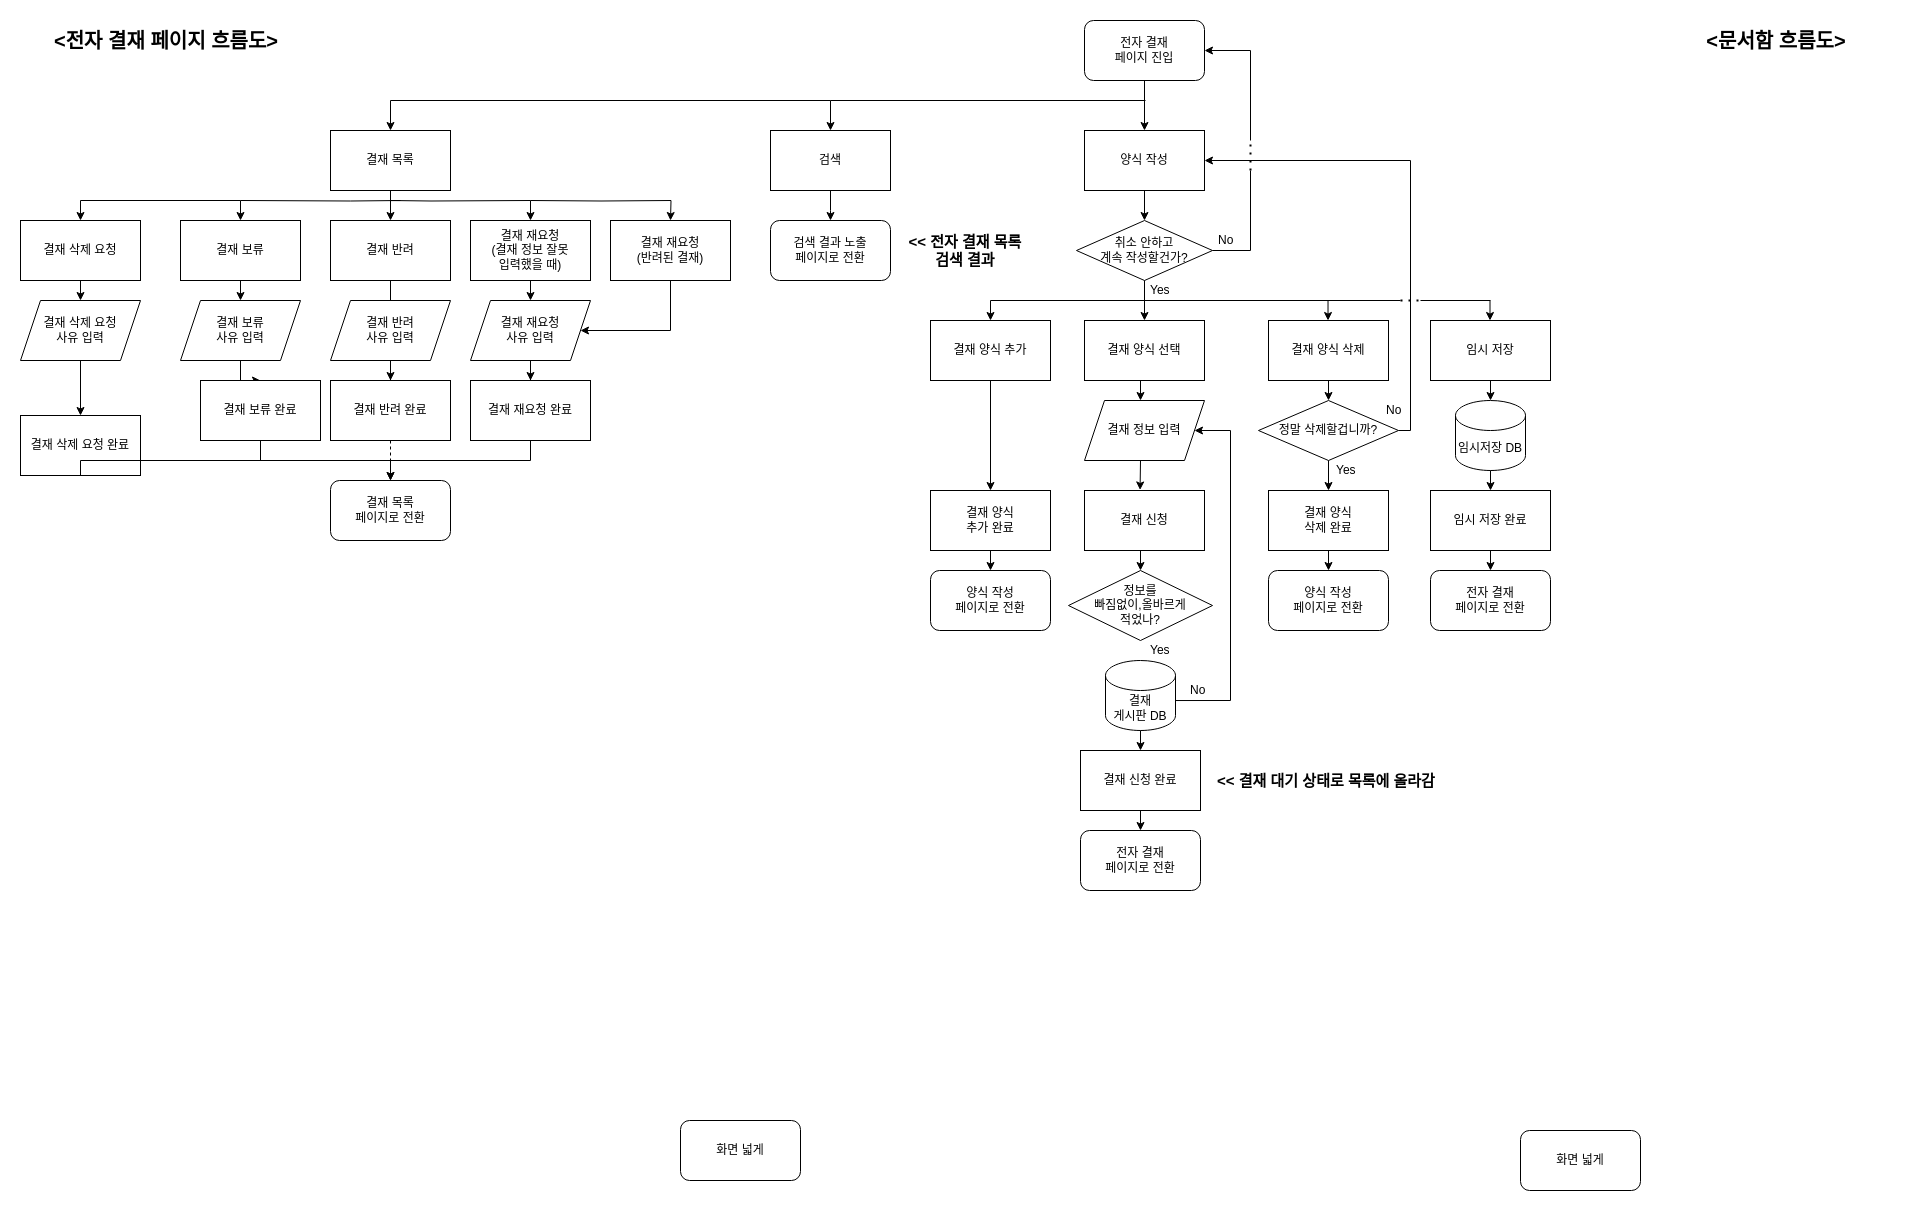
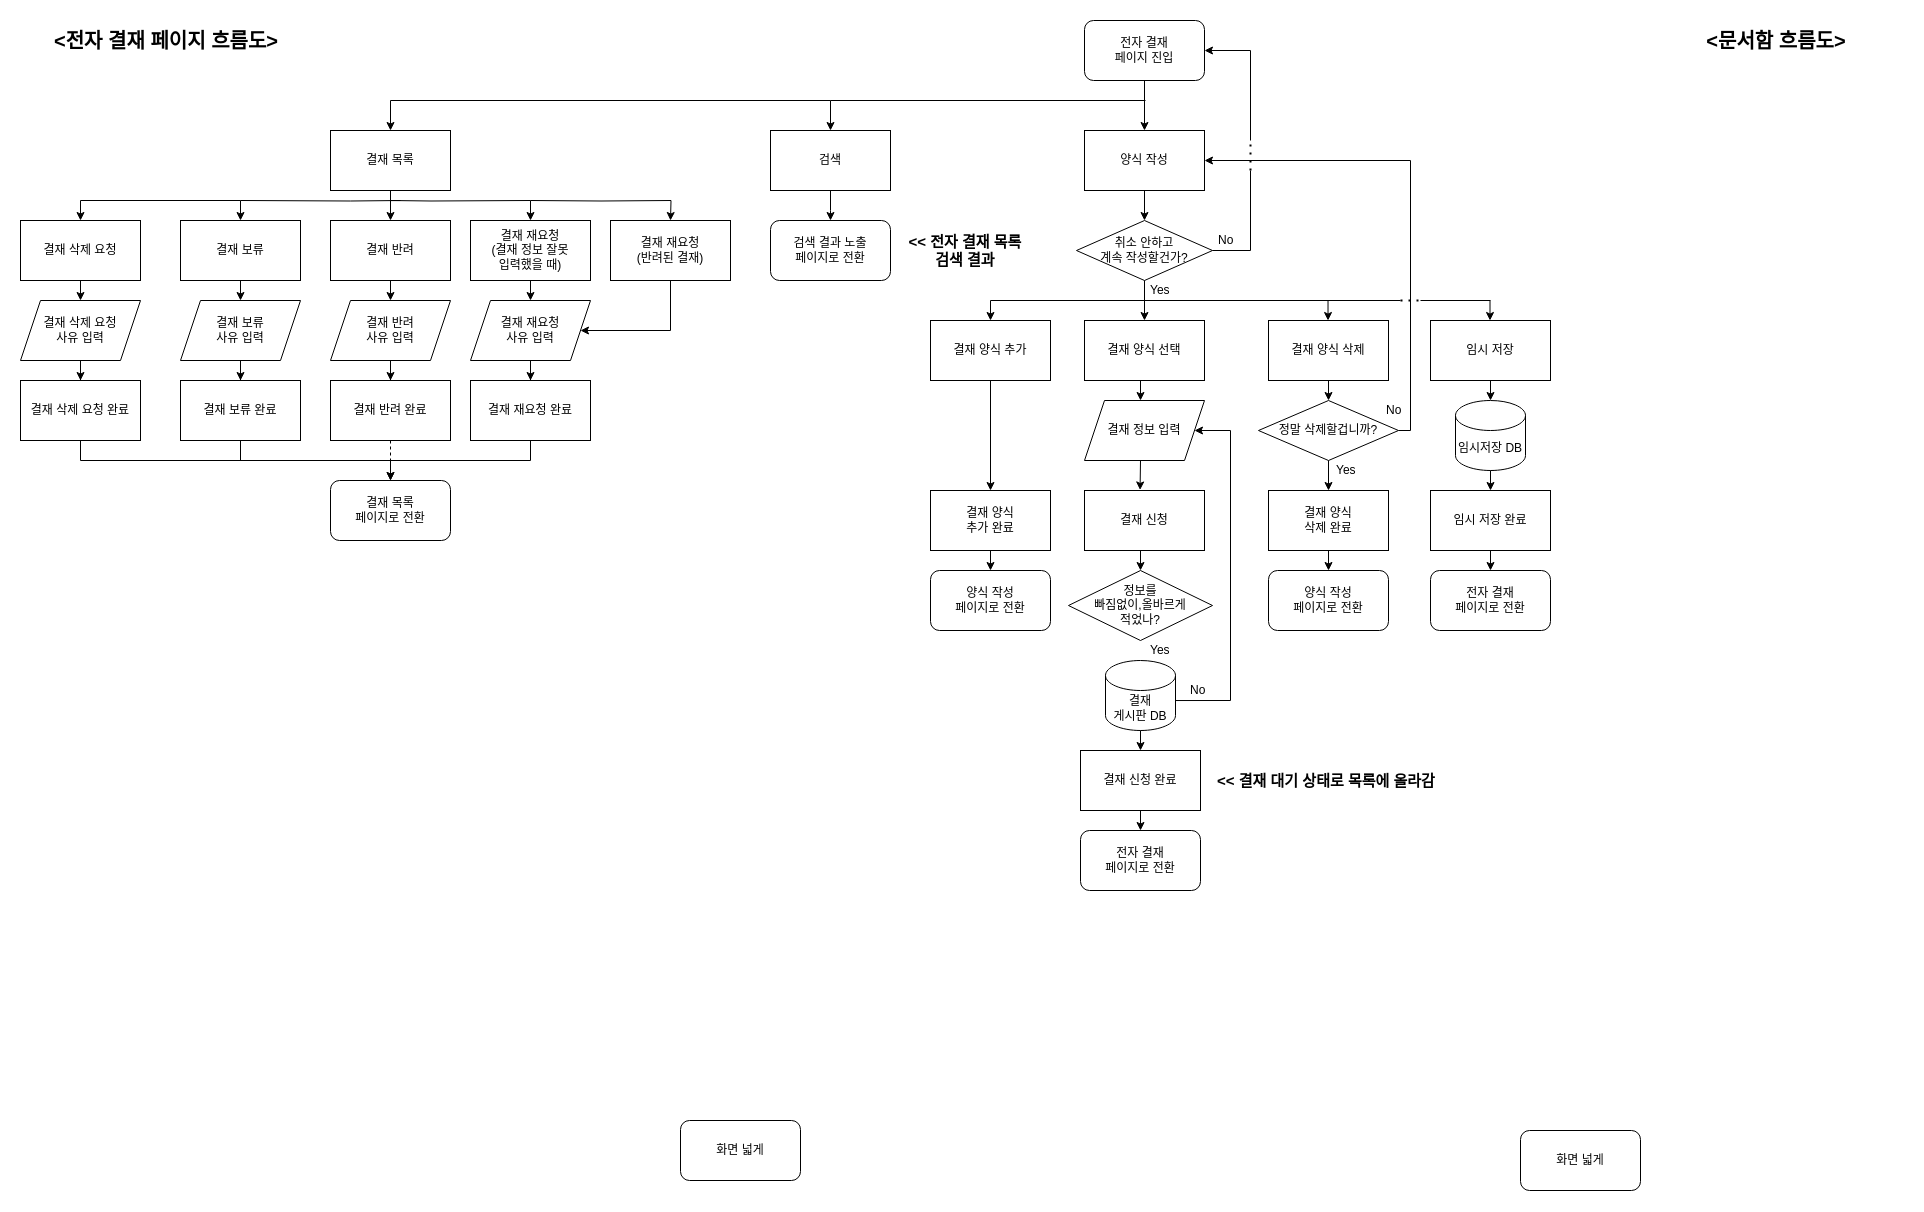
edge "결재 반려" -- "결재 반려 사유 입력": arrowhead none -> classic
node "결재 보류 완료": moved (261, 411) -> (241, 411)
node "결재 삭제 요청 완료": moved (81, 446) -> (81, 411)
